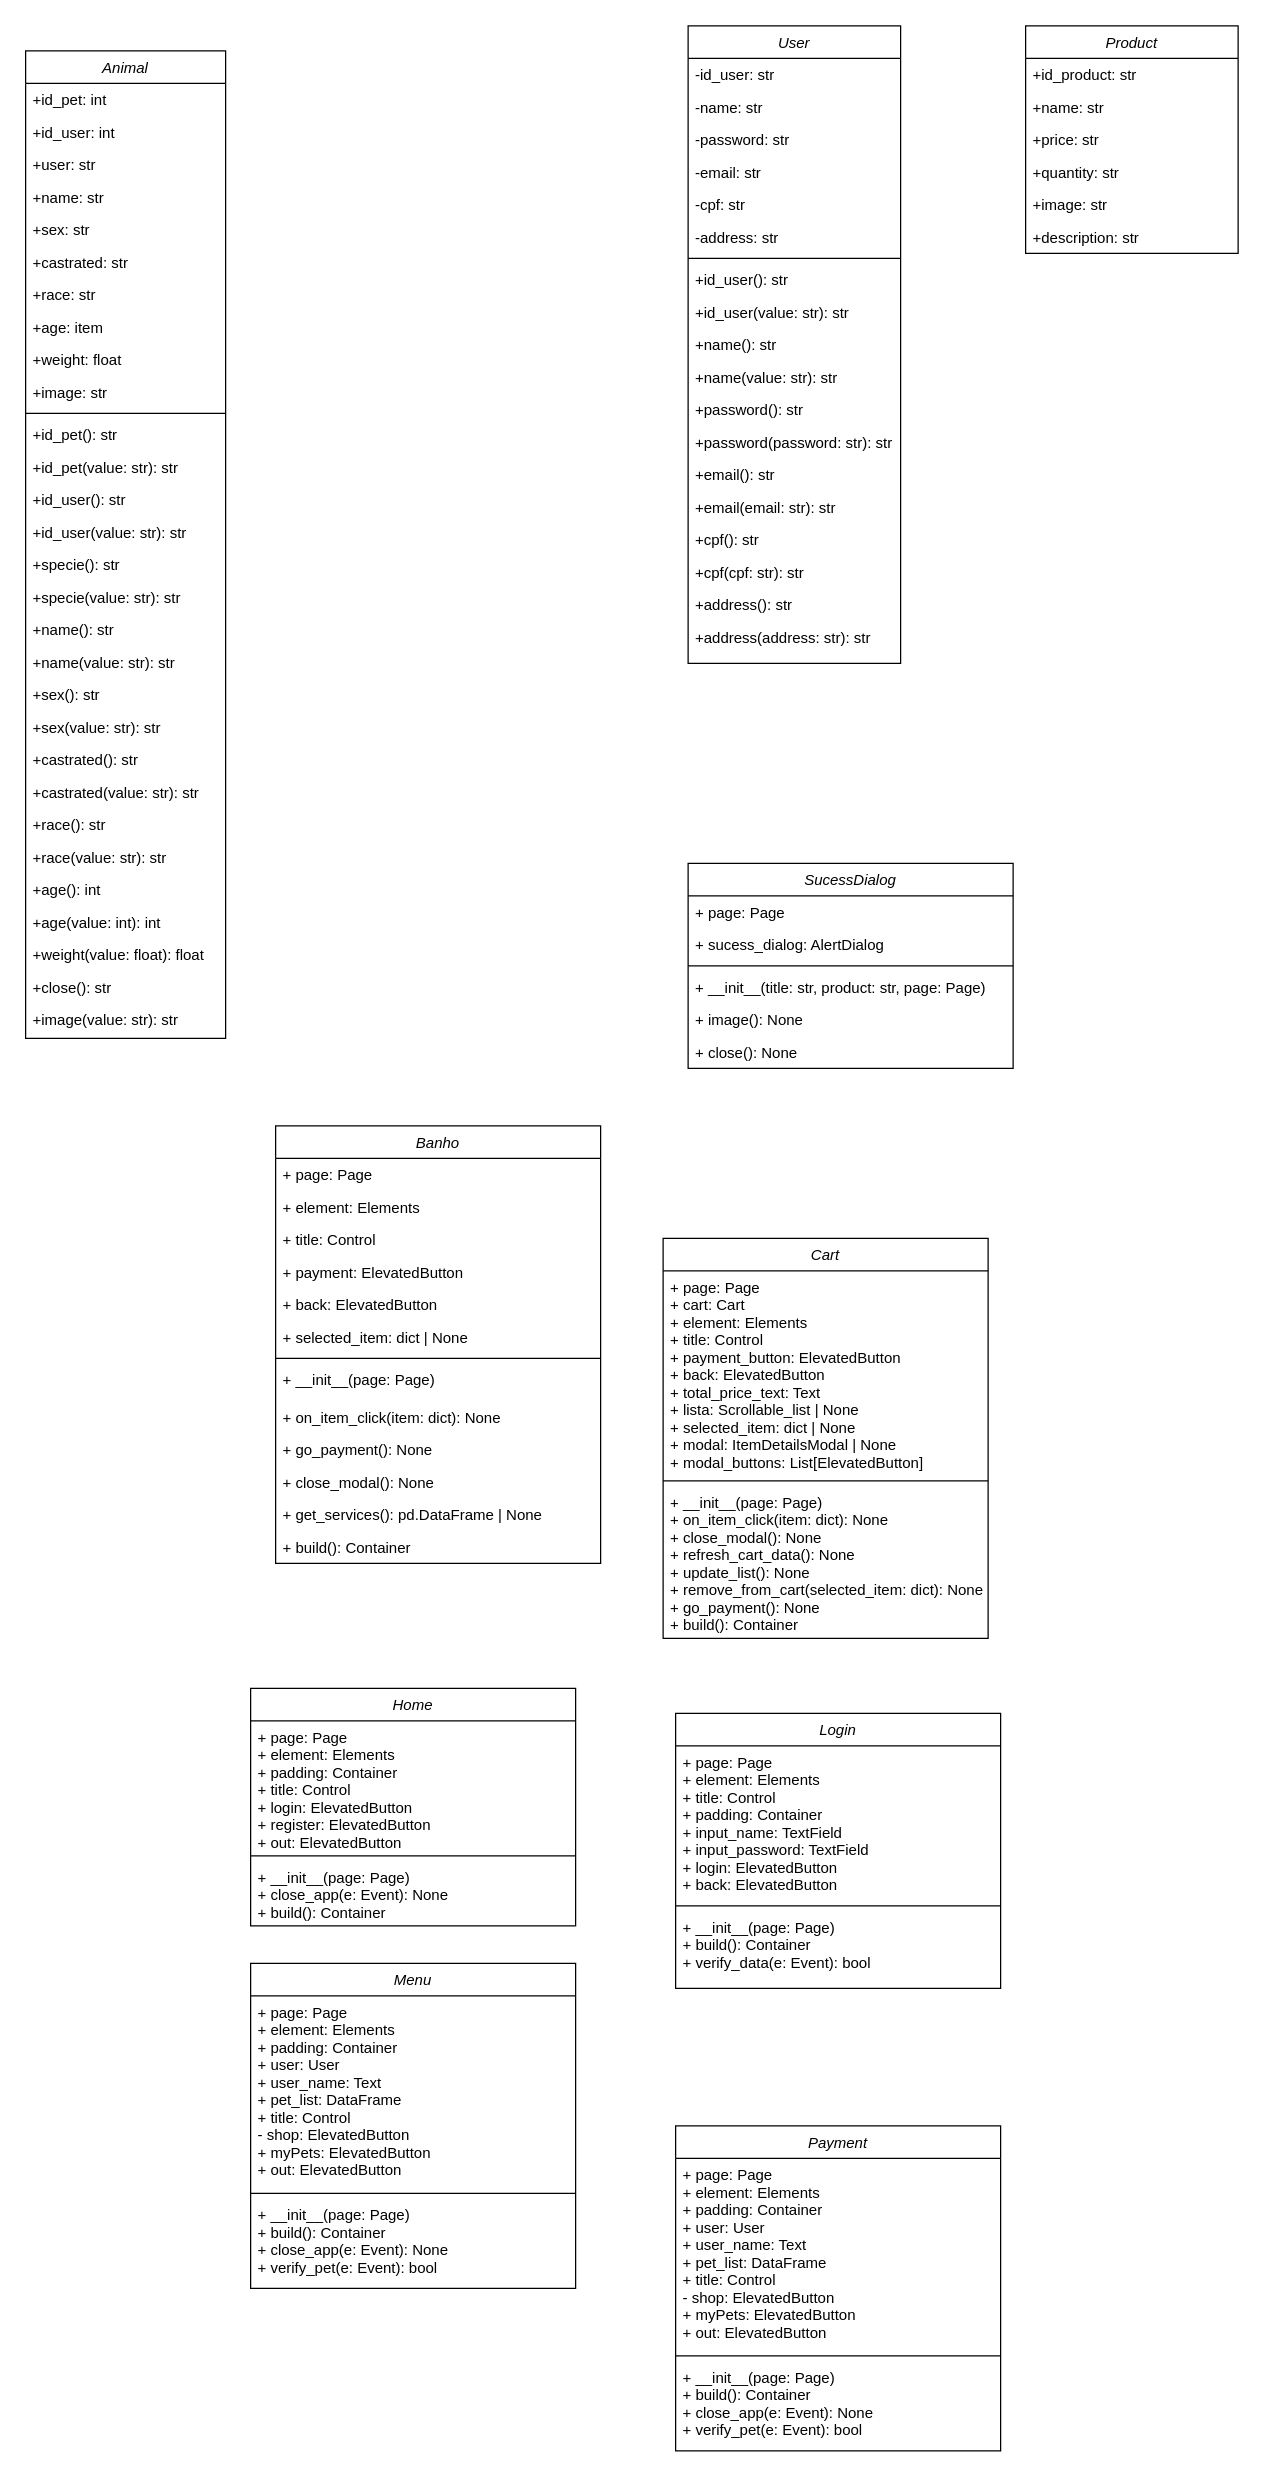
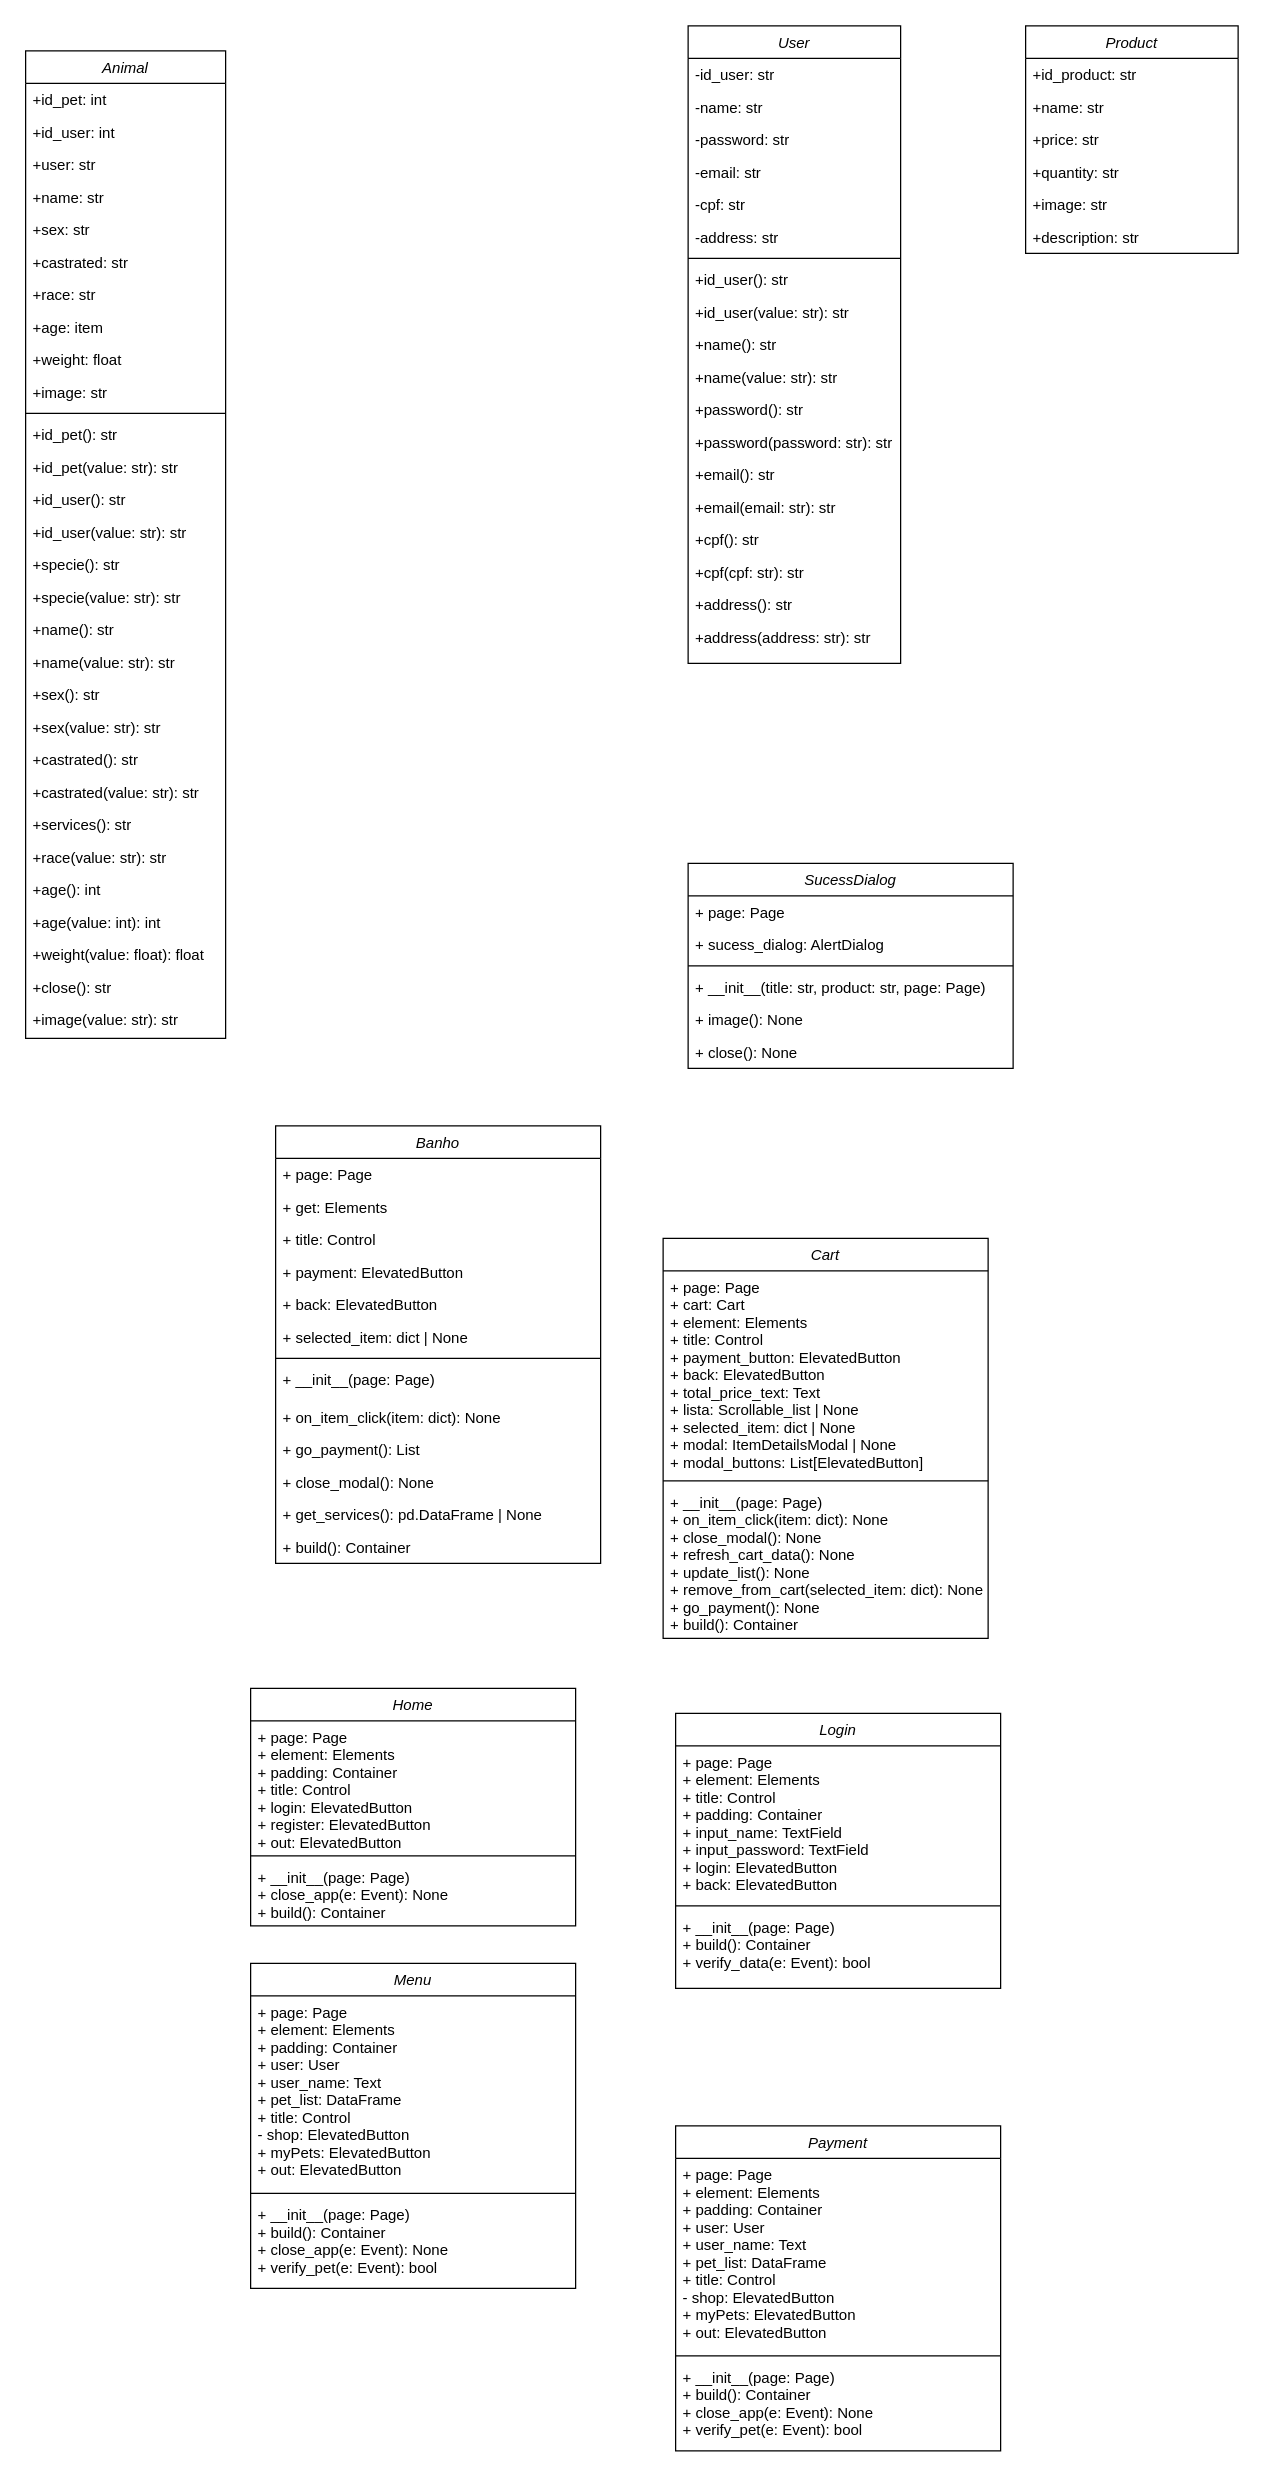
node "+race(): str": label "+race(): str" -> "+services(): str"
node "+ element: Elements": label "+ element: Elements" -> "+ get: Elements"
node "+ go_payment(): None": label "+ go_payment(): None" -> "+ go_payment(): List"
